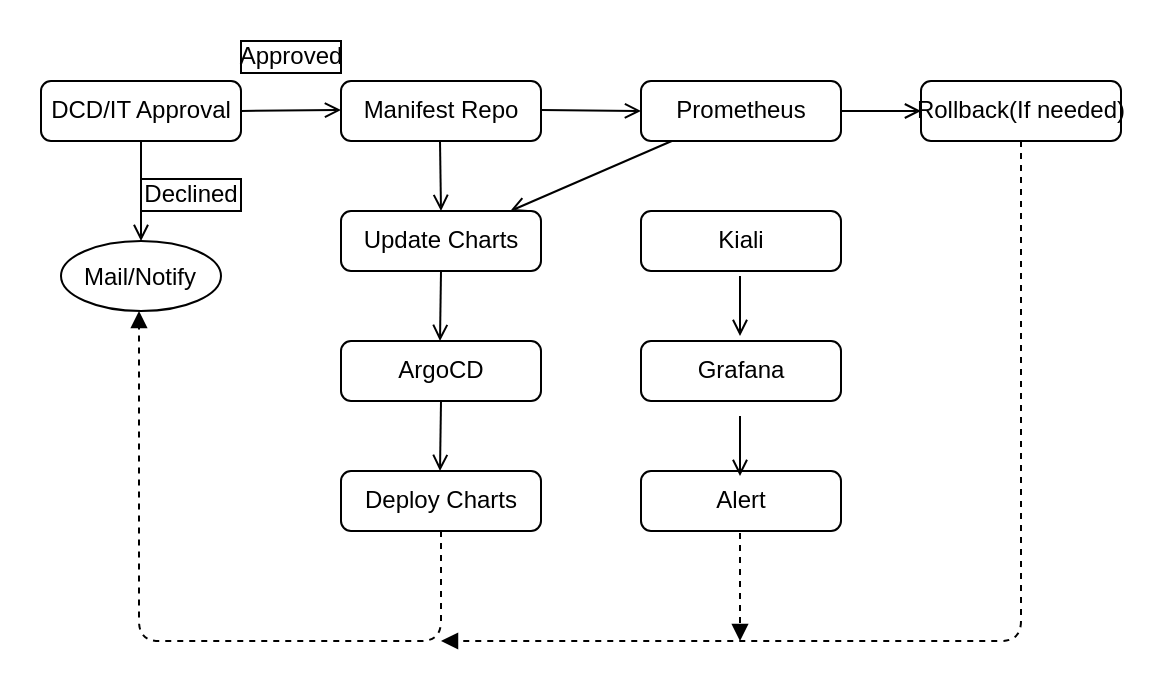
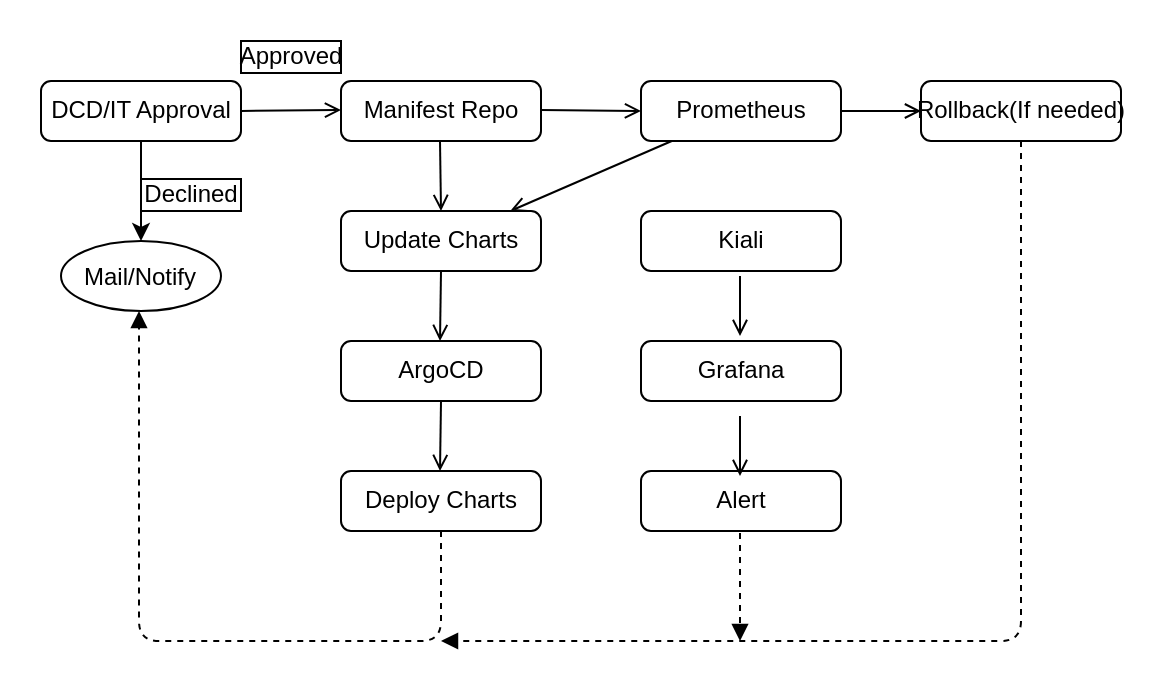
edge "DCD/IT Approval" -> "Mail/Notify": arrowhead open -> classic
